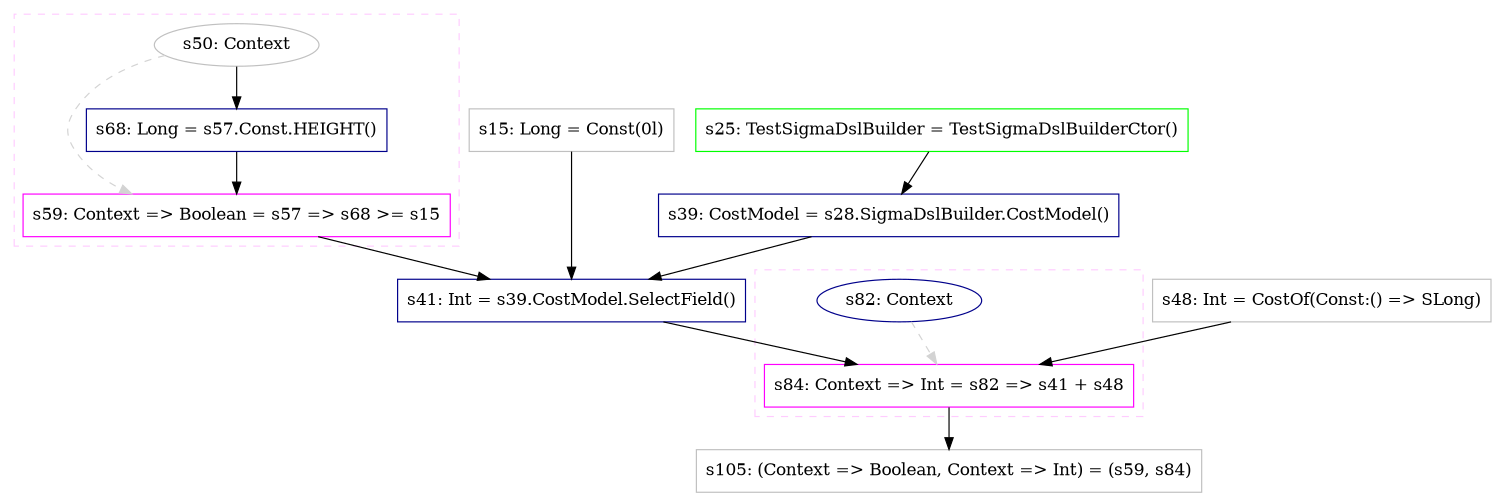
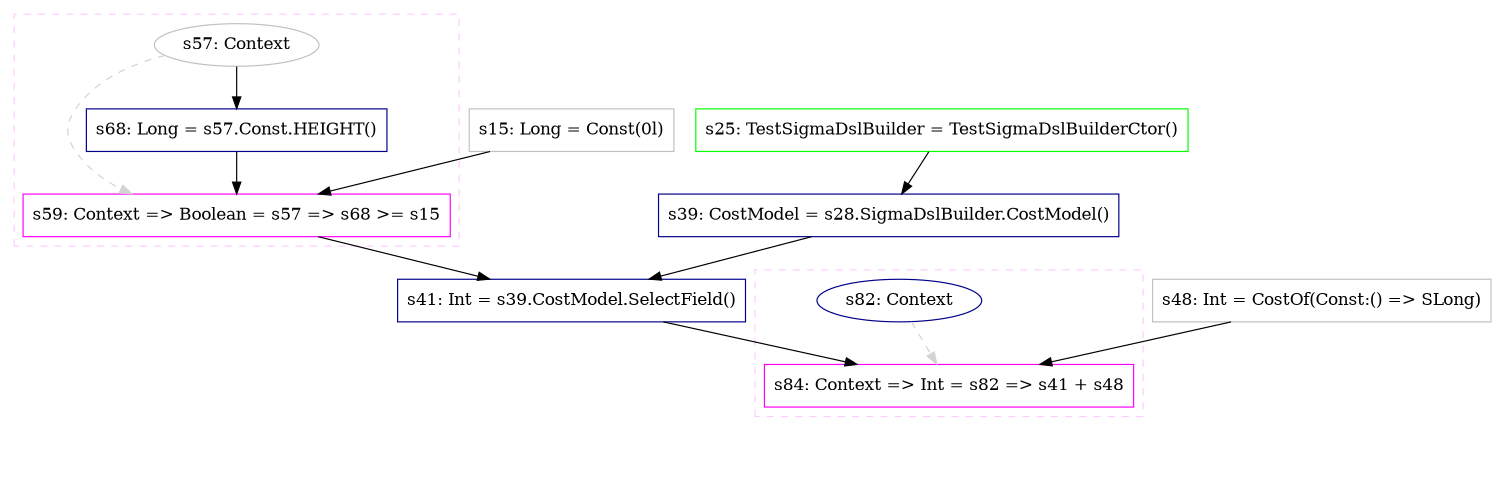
node "s50: Context": label "s50: Context" -> "s57: Context"
edge "s15: Long = Const(0l)" -> "s41: Int = s39.CostModel.SelectField()": now "s15: Long = Const(0l)" -> "s59: Context => Boolean = s57 => s68 >= s15"
node "s105: (Context => Boolean, Context => Int) = (s59, s84)": removed
